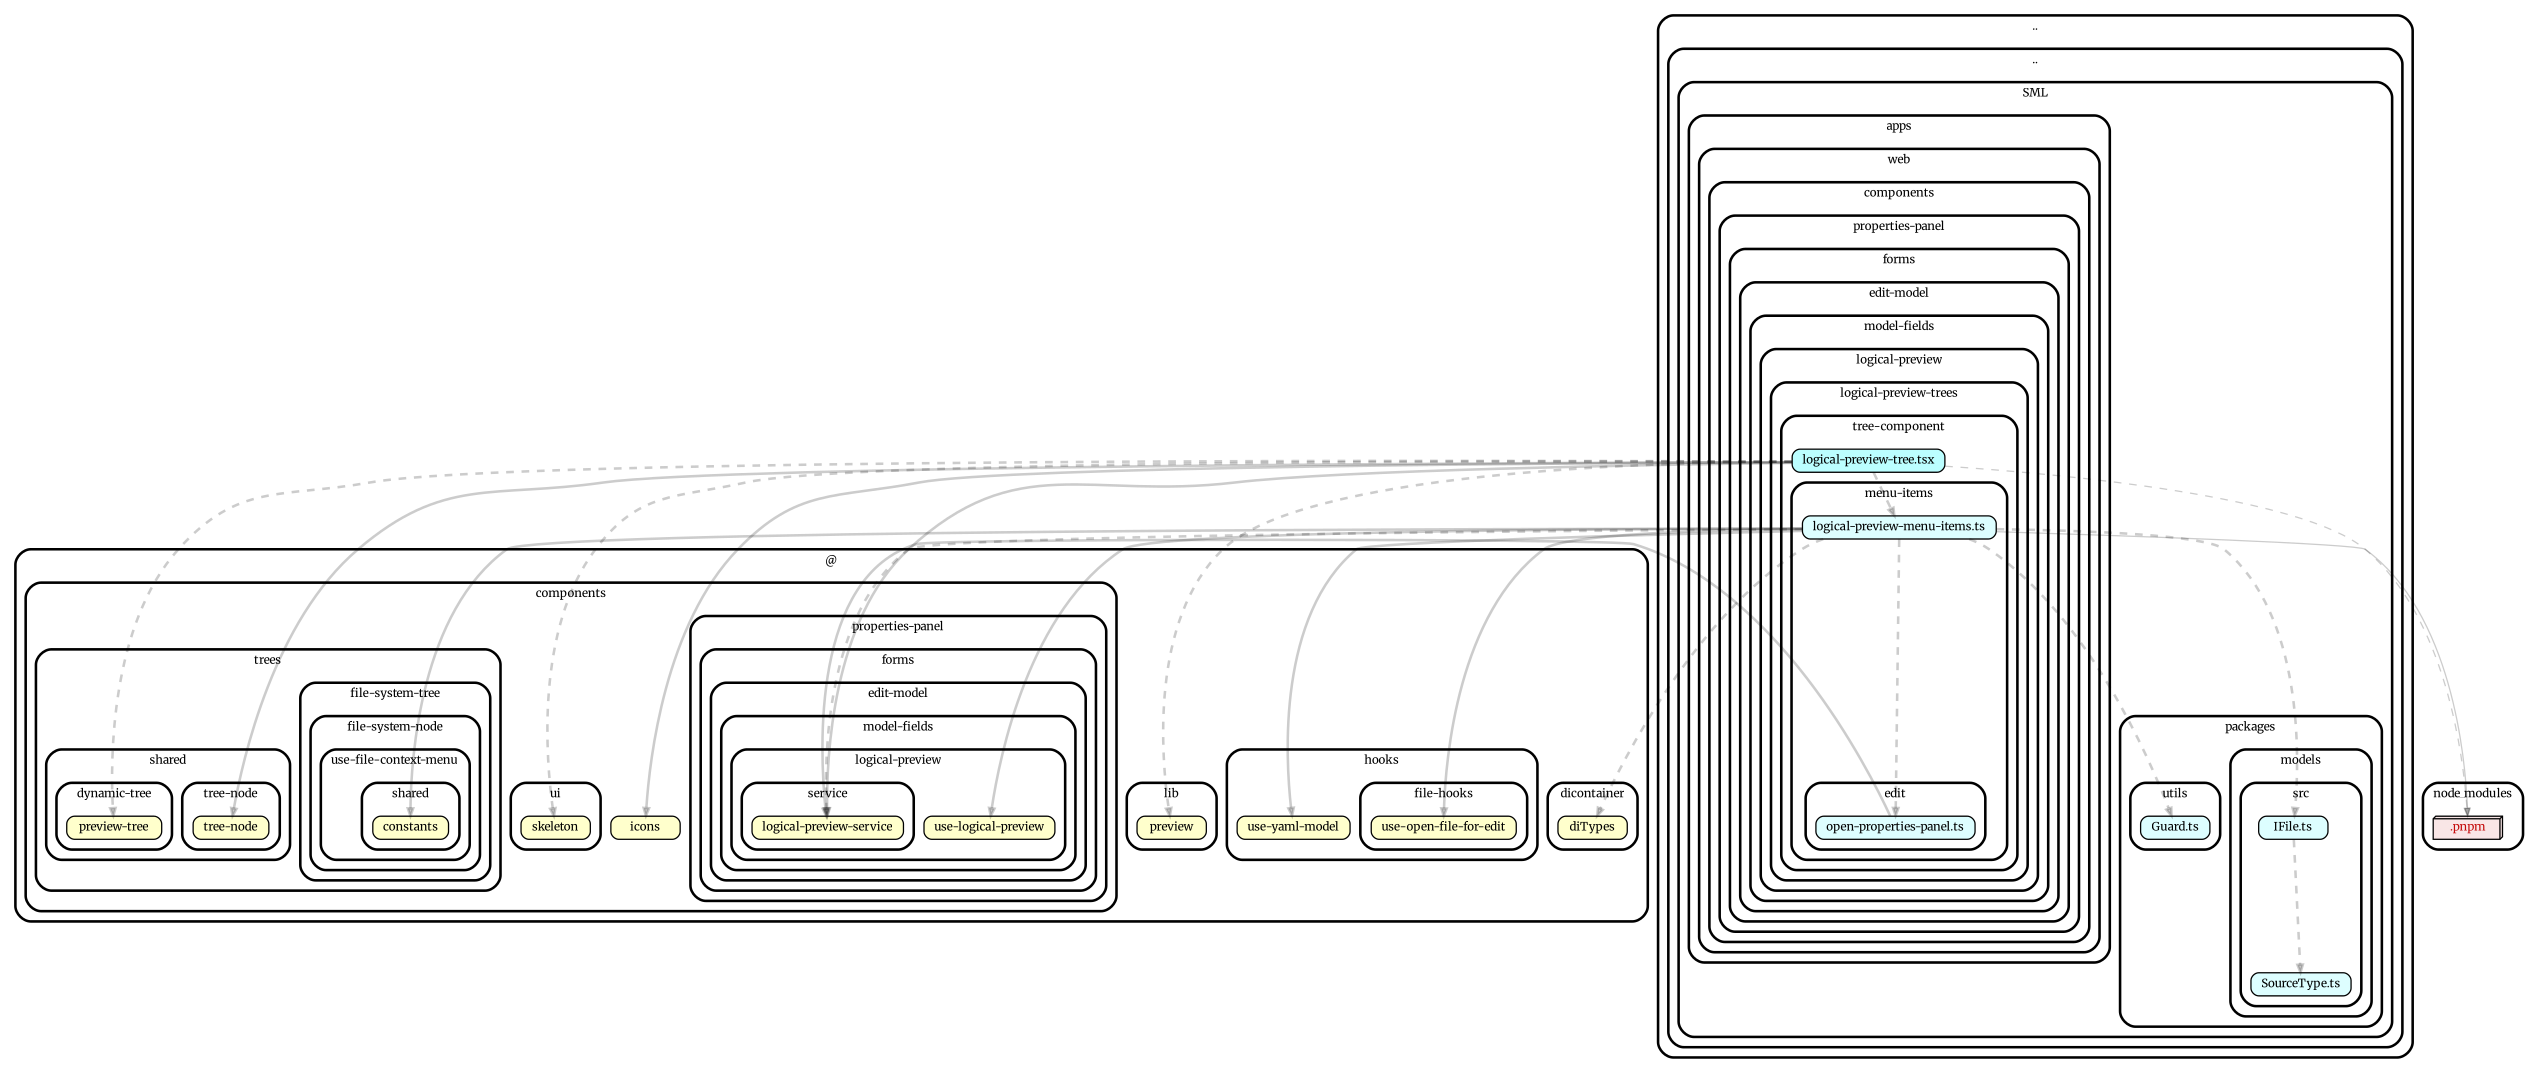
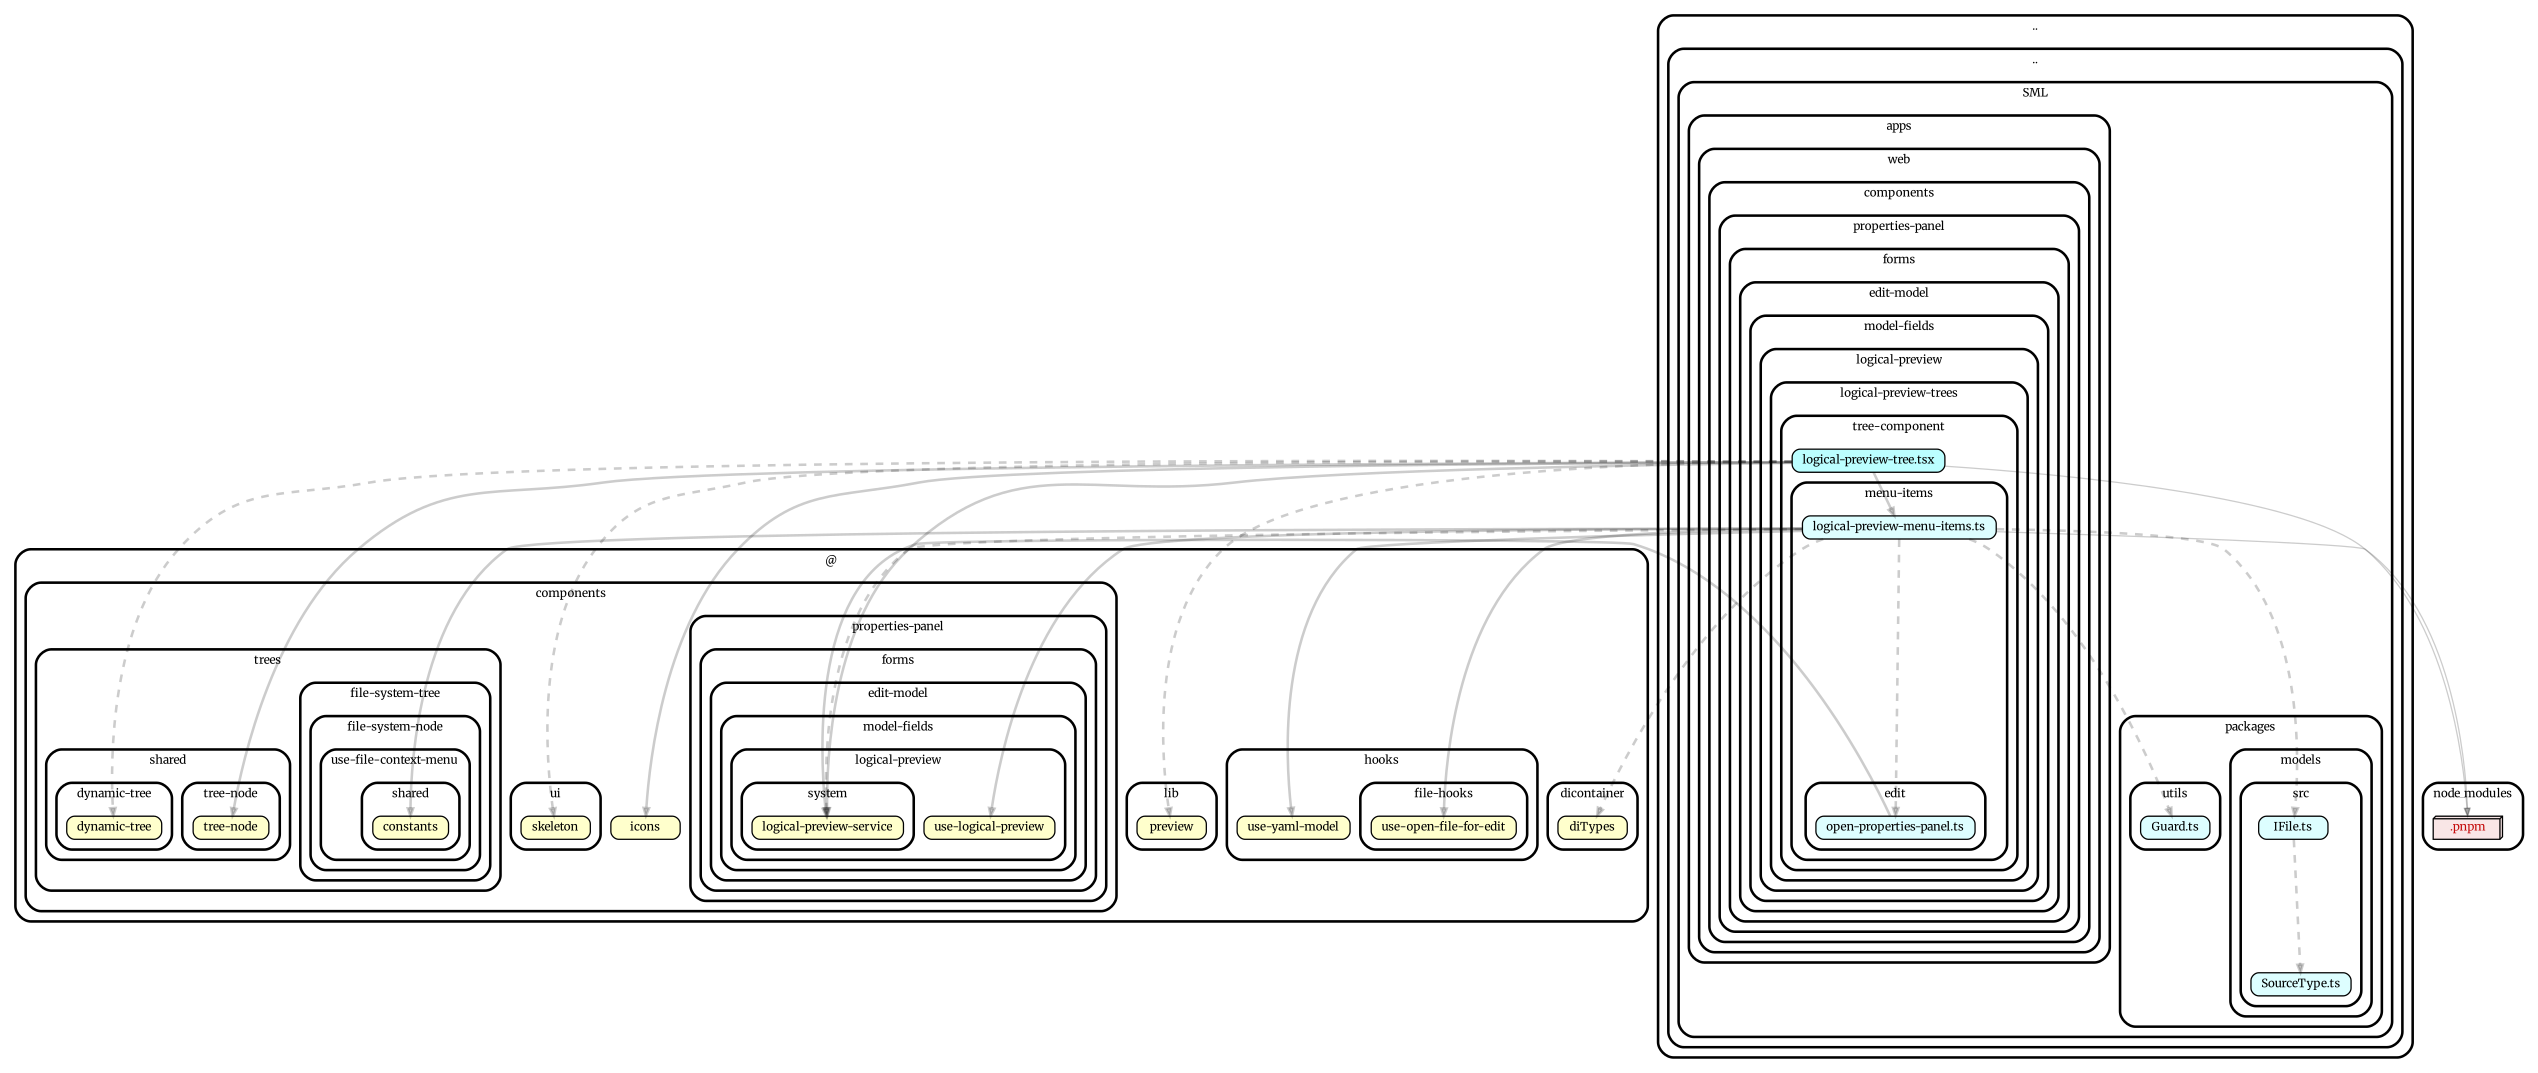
edge "logical-preview-tree.tsx" -> "logical-preview-menu-items.ts": style dashed -> bold
edge "logical-preview-tree.tsx" -> ".pnpm": style dashed -> bold
cluster "service": label "service" -> "system"
node "preview-tree": label "preview-tree" -> "dynamic-tree"
